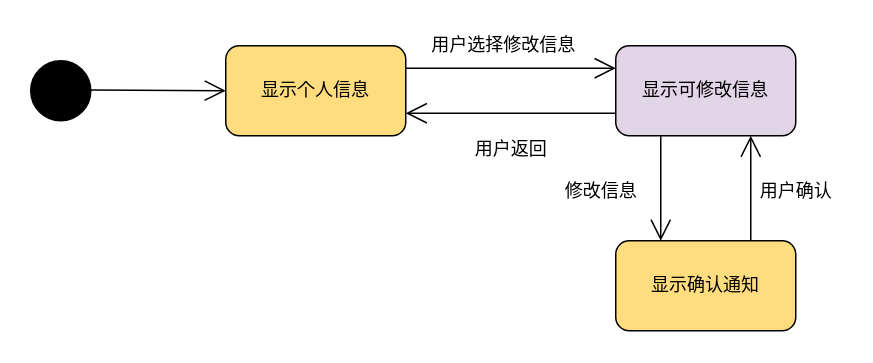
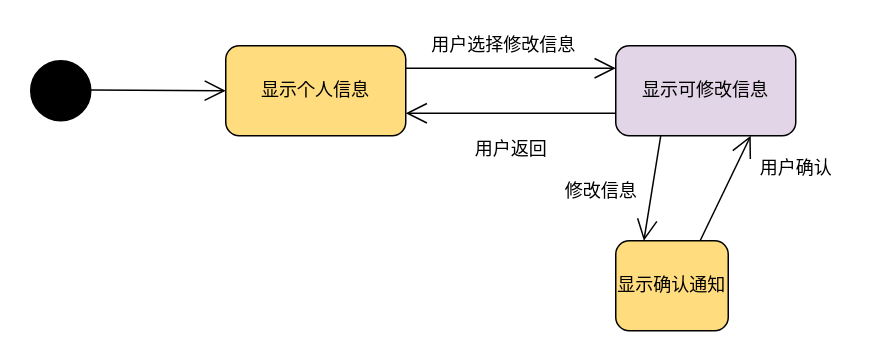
node "用户确认": moved (796, 191) -> (796, 169)
node "显示确认通知": size 180x90 -> 113x90
